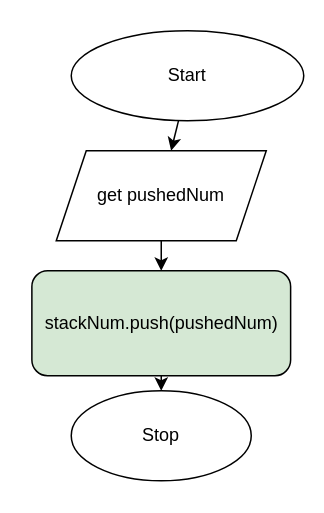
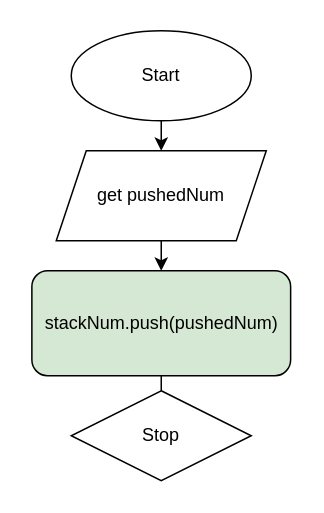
node "Start": size 233x90 -> 180x90
edge "stackNum.push(pushedNum)" -> "Stop": arrowhead classic -> none
node "Stop": shape ellipse -> diamond
